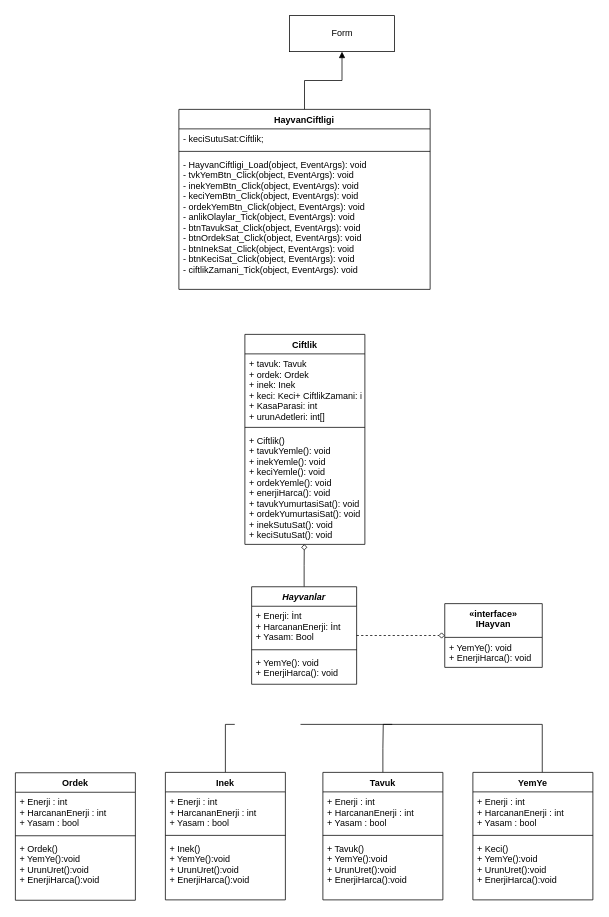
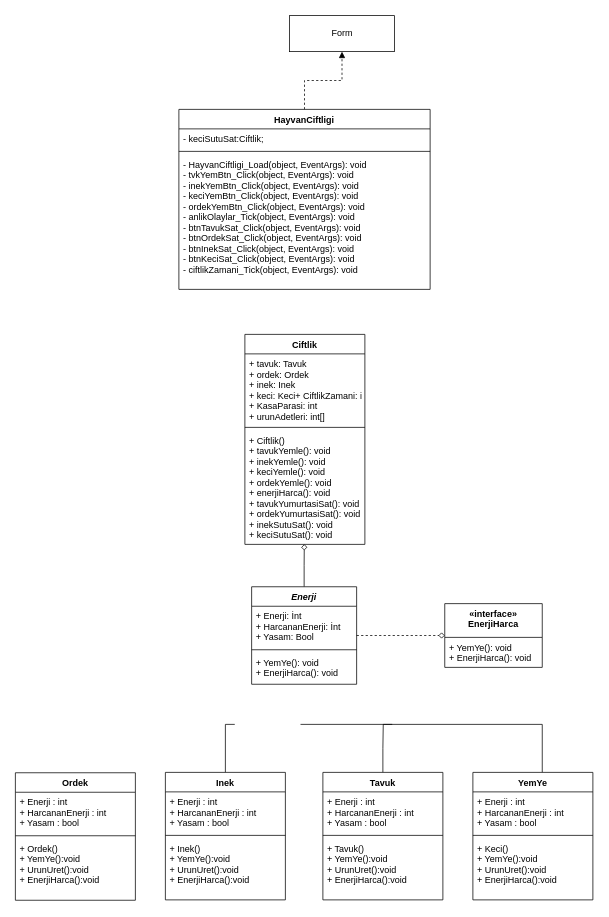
edge "HayvanCiftligi" -> "Form": style solid -> dashed
node "Hayvanlar": label "Hayvanlar" -> "Enerji"
node "«interface» IHayvan": label "«interface» IHayvan" -> "«interface» EnerjiHarca"
